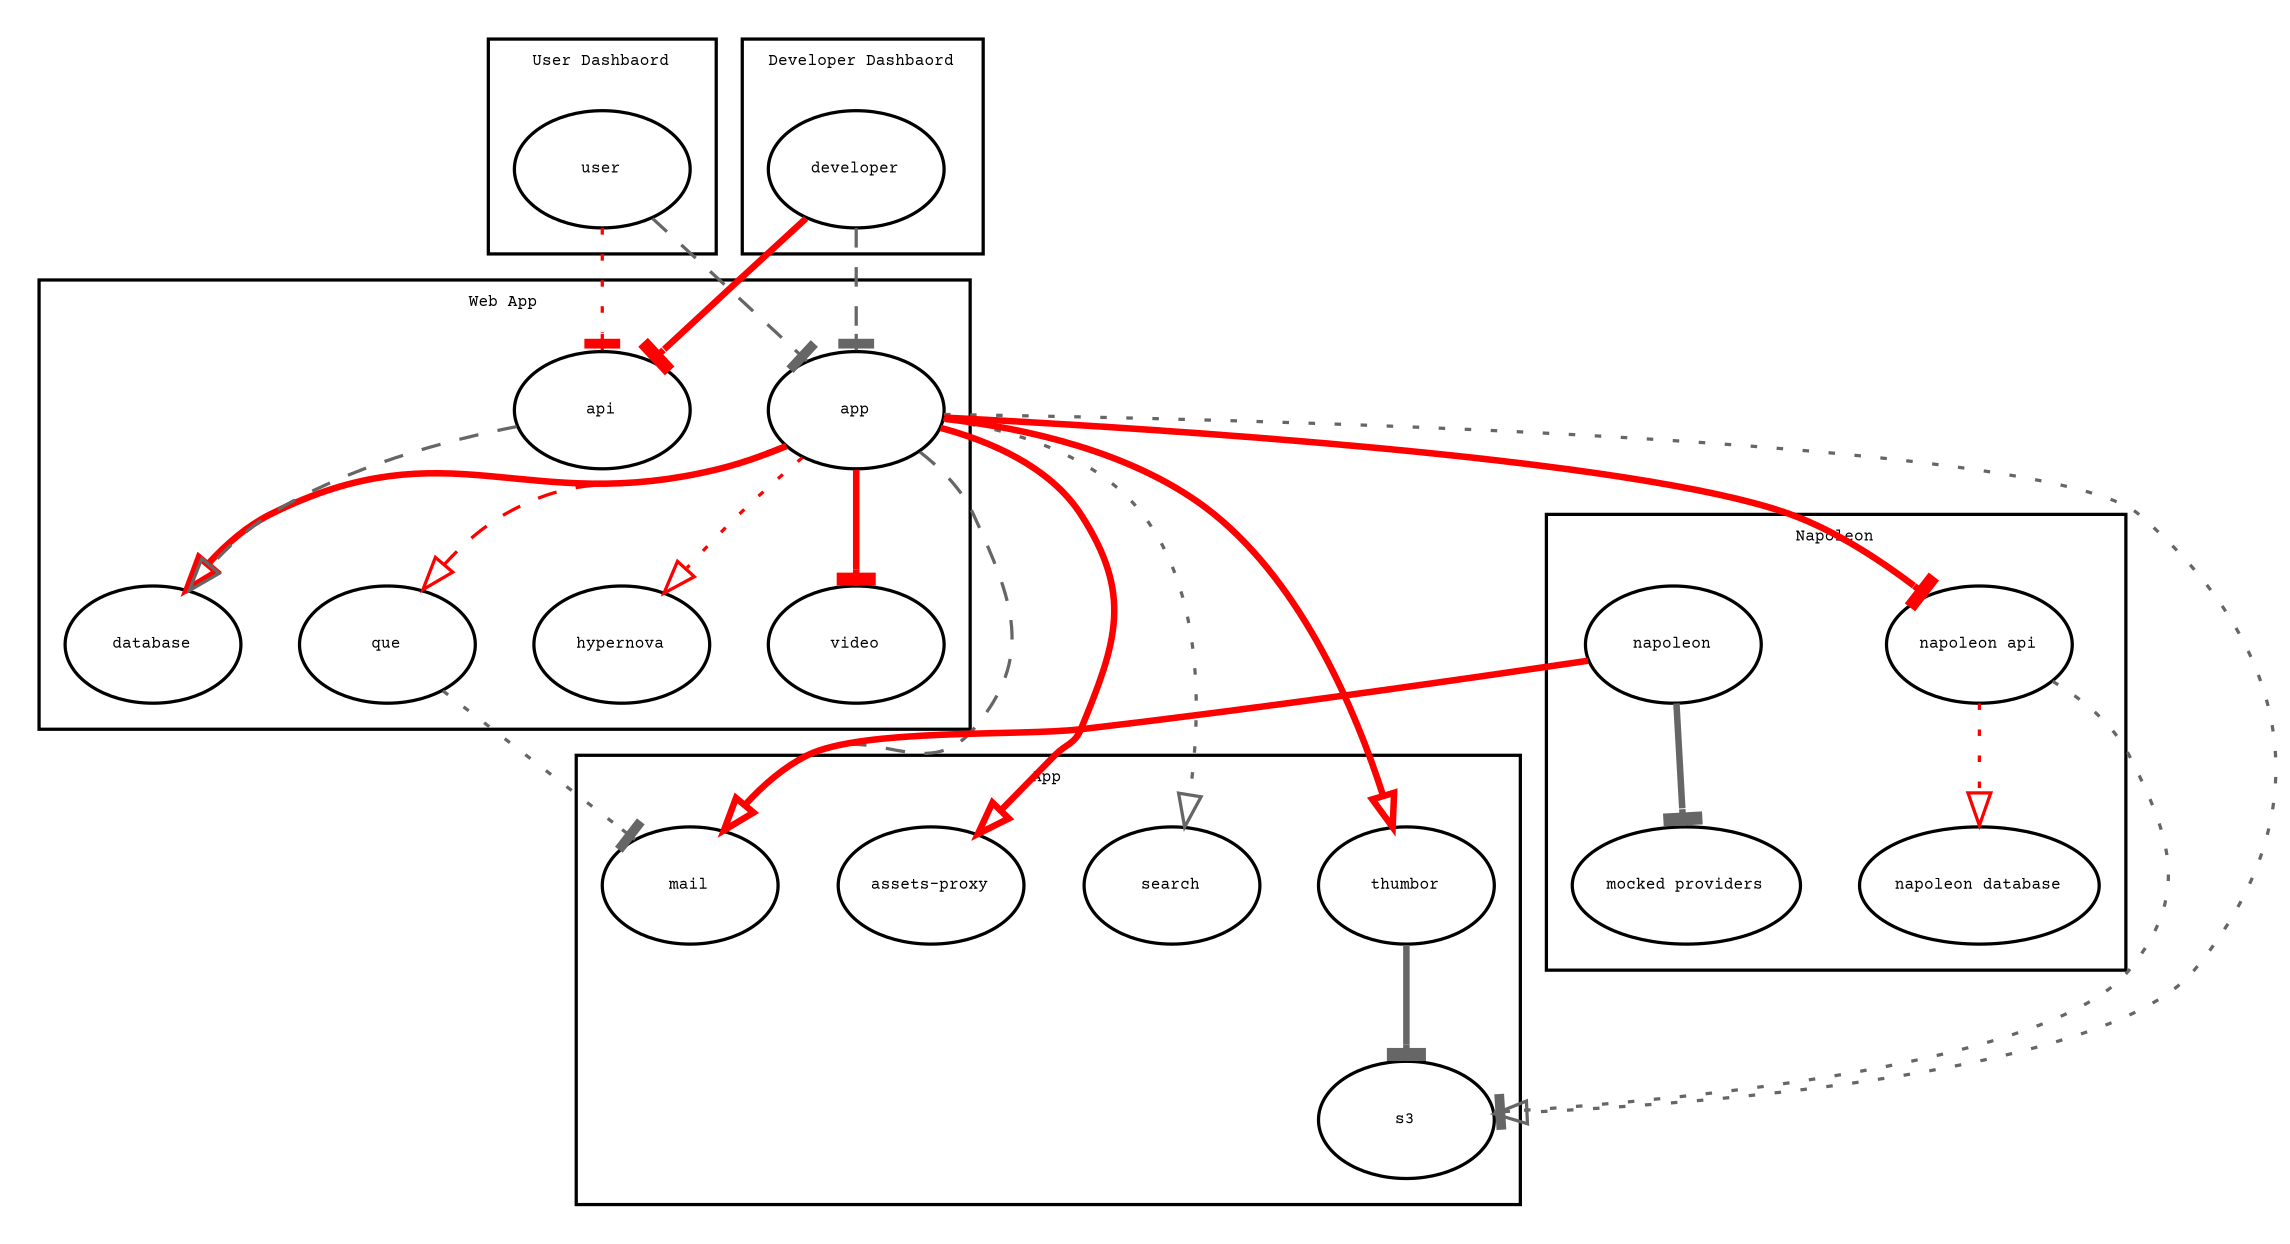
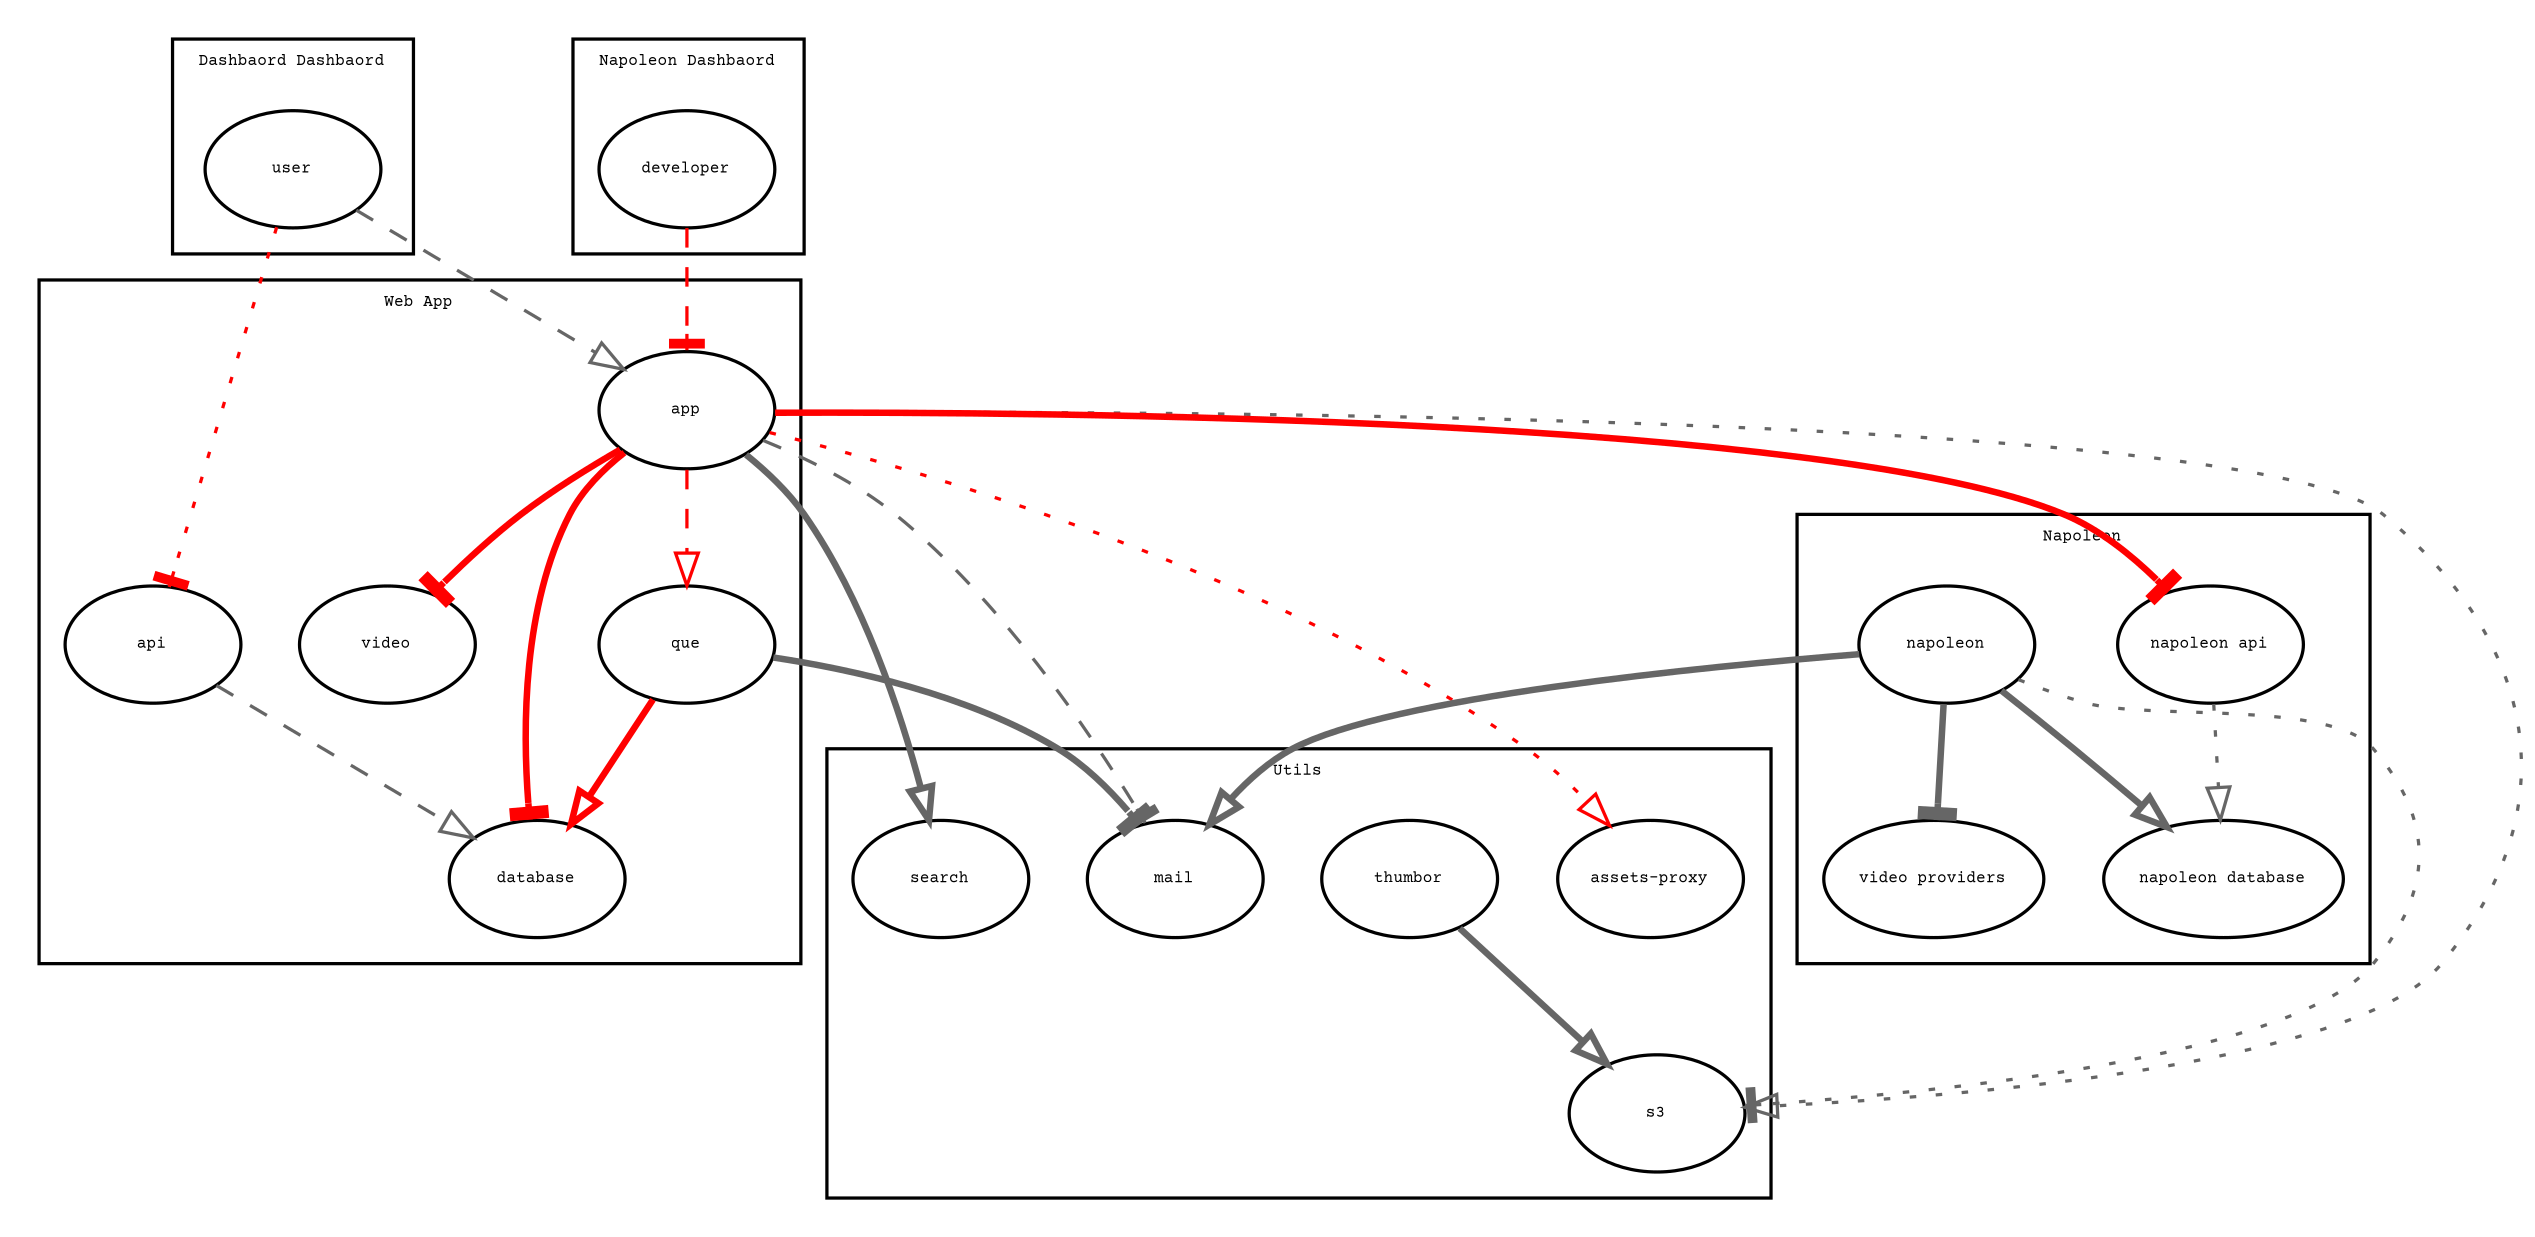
cluster "User Dashbaord": label "User Dashbaord" -> "Dashbaord Dashbaord"
cluster "Developer Dashbaord": label "Developer Dashbaord" -> "Napoleon Dashbaord"
edge "developer" -> "app": color gray40 -> red
edge "developer" -> "api": removed
edge "user" -> "app": arrowhead tee -> onormal
edge "app" -> "database": arrowhead onormal -> tee
edge "app" -> "thumbor": removed
edge "app" -> "search": style dotted -> bold
edge "app" -> "assets-proxy": style bold -> dotted
node "hypernova": removed
edge "app" -> "mail": arrowhead onormal -> tee
edge "napoleon" -> "mail": color red -> gray40
edge "que" -> "database": added
edge "napoleon api" -> "napoleon database": color red -> gray40
edge "napoleon" -> "napoleon database": added
edge "que" -> "mail": style dotted -> bold
cluster "App": label "App" -> "Utils"
node "mocked providers": label "mocked providers" -> "video providers"
edge "thumbor" -> "s3": arrowhead tee -> onormal
edge "napoleon api" -> "s3": now "napoleon" -> "s3"
